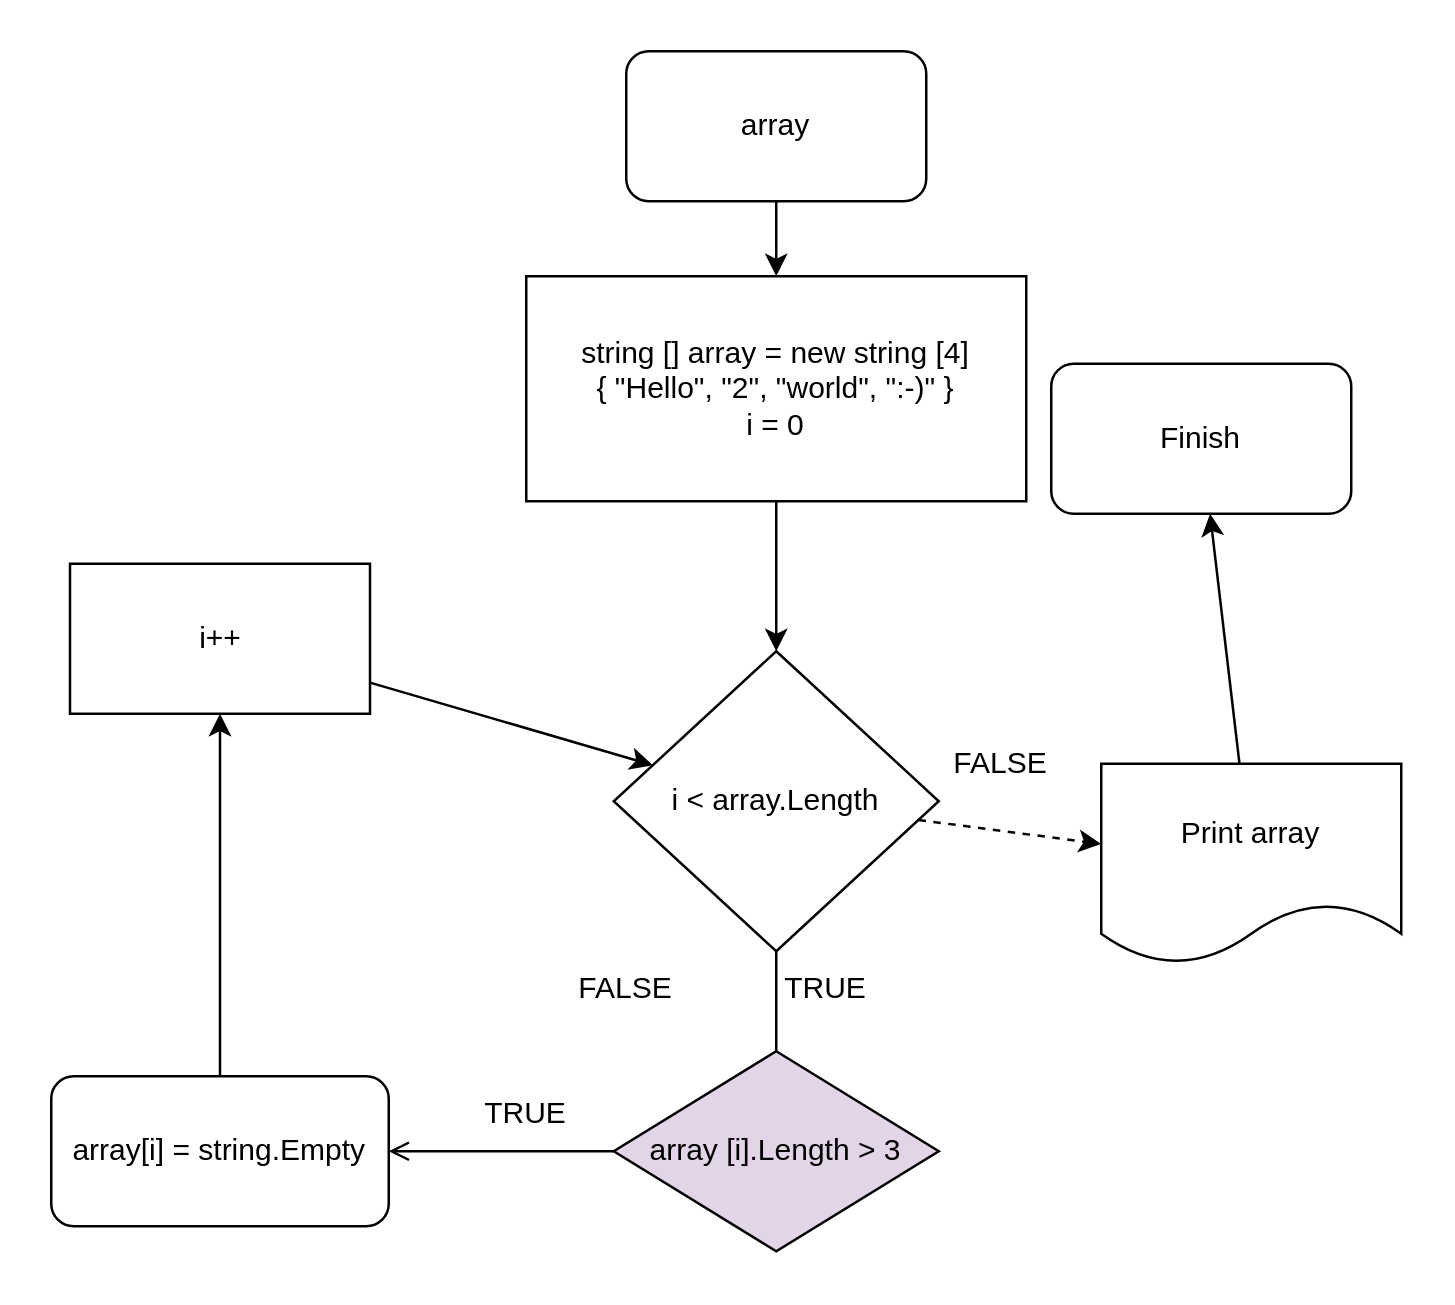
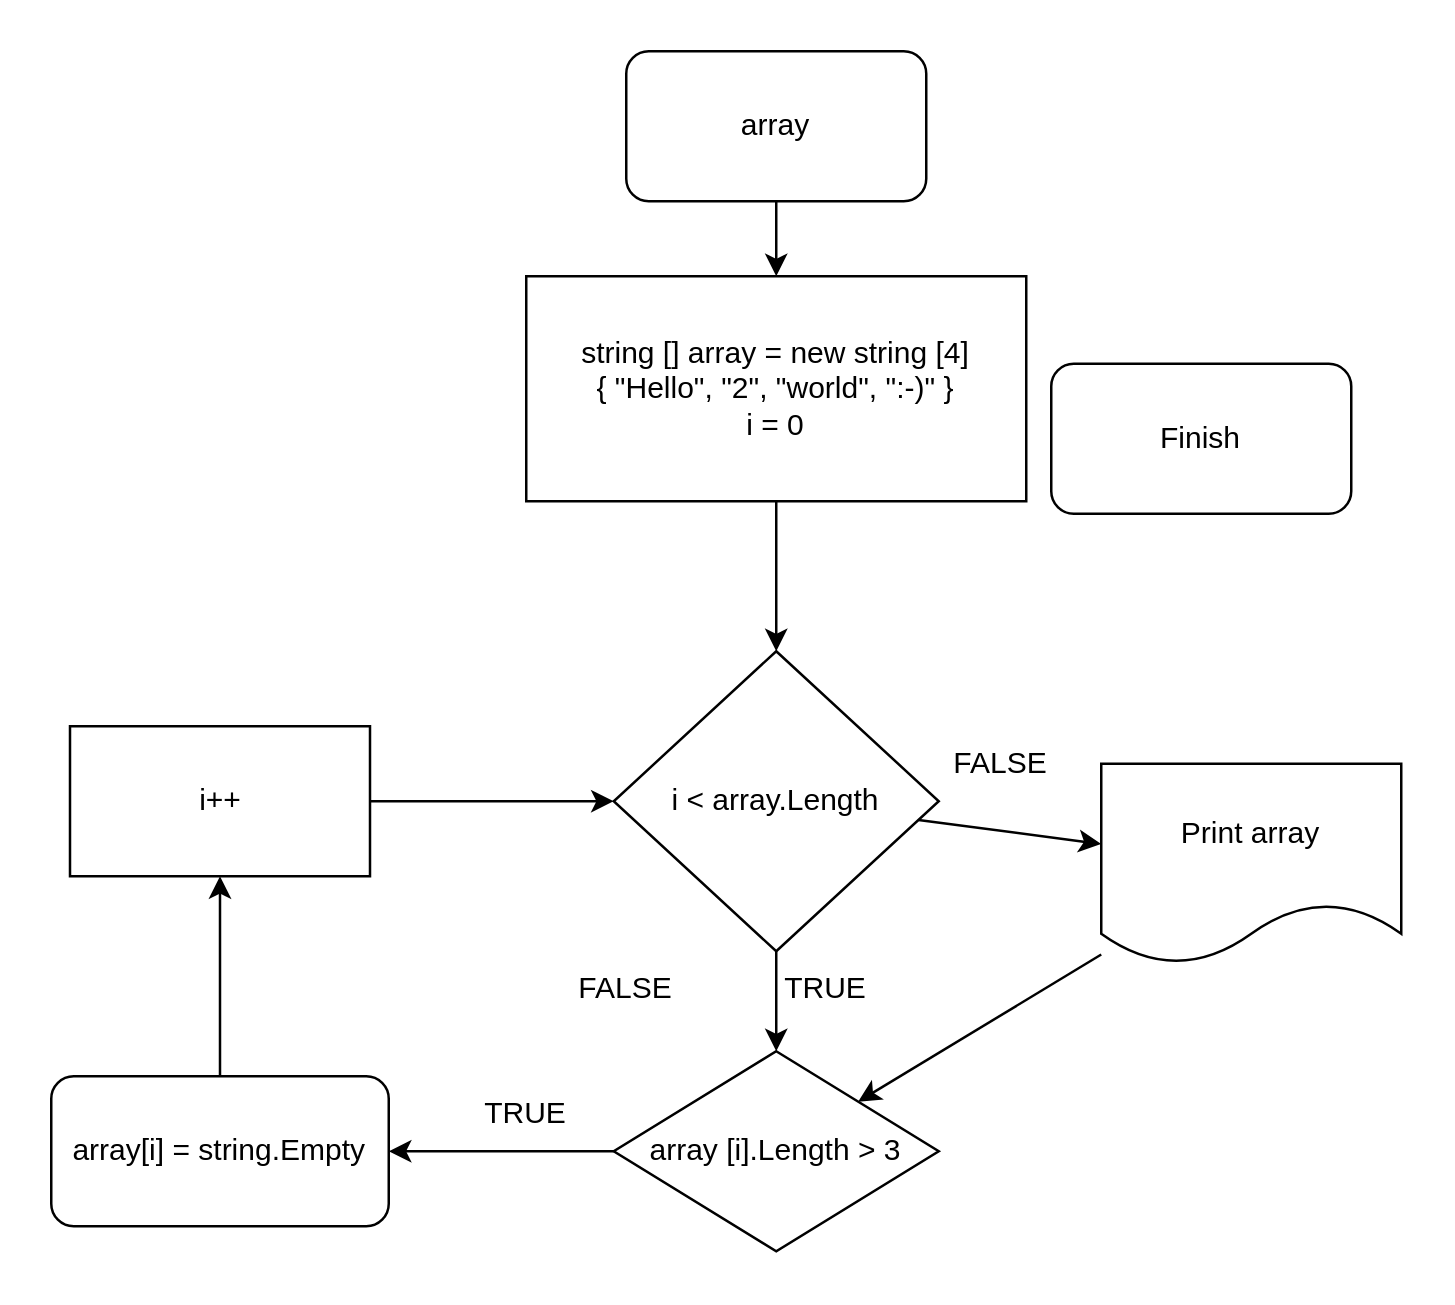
node "i++": moved (220, 639) -> (220, 801)
edge "Print array" -> "Finish": now "Print array" -> "array [i].Length > 3"
edge "i < array.Length" -> "Print array": style dashed -> solid
edge "i < array.Length" -- "array [i].Length > 3": arrowhead none -> classic
edge "array [i].Length > 3" -> "array[i] = string.Empty": arrowhead open -> classic
node "array [i].Length > 3": fillcolor #e1d5e7 -> #ffffff
